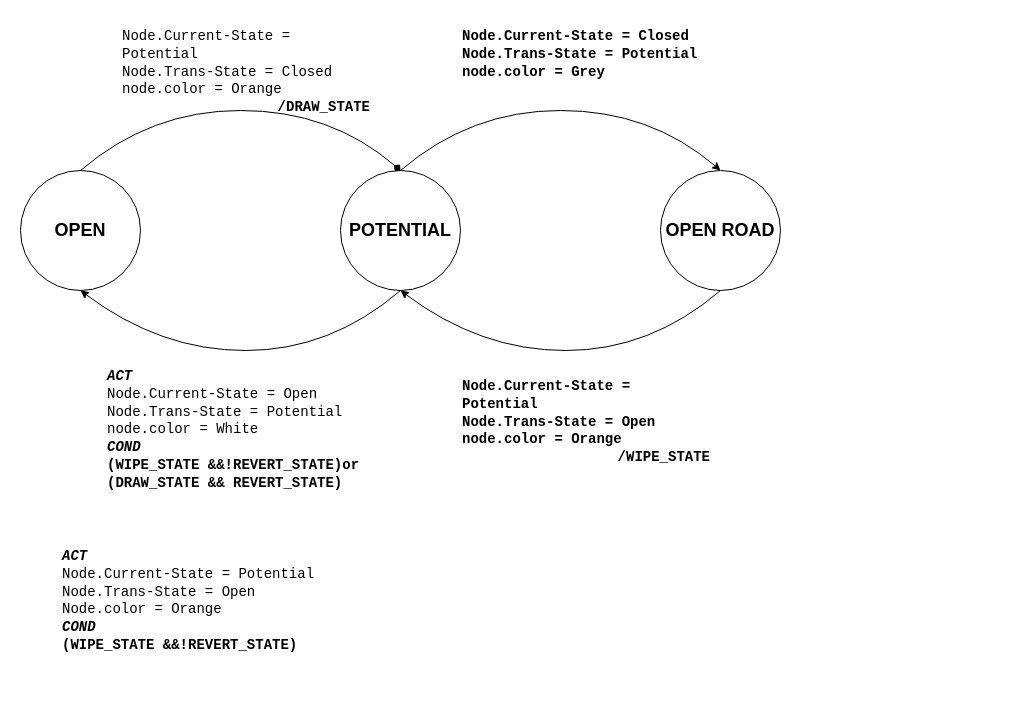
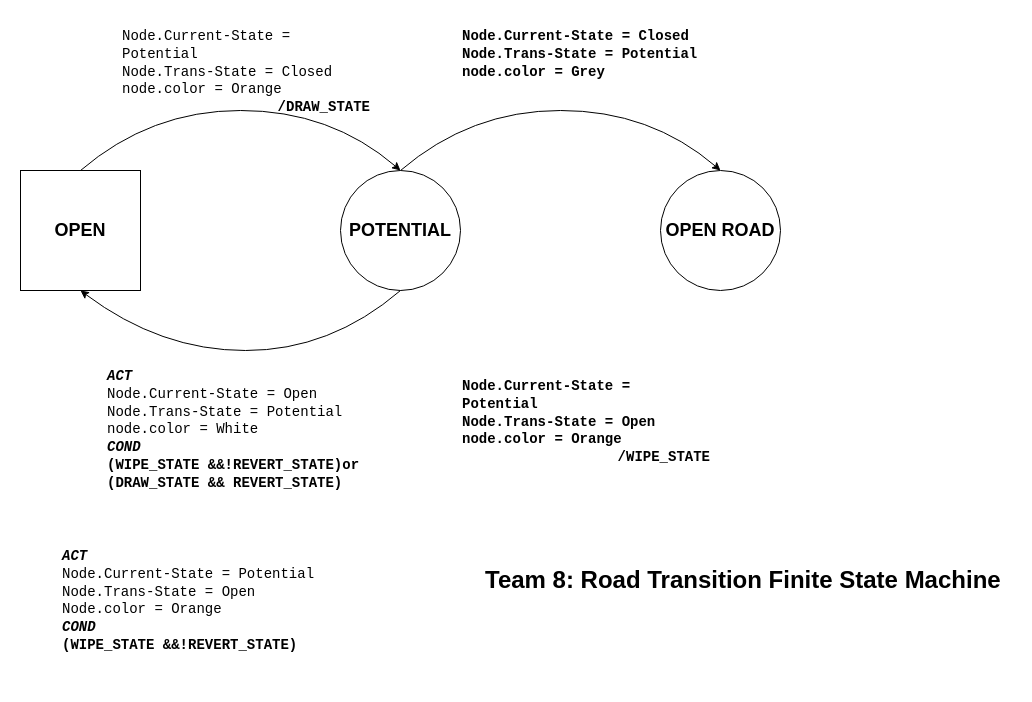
edge "OPEN" -> "POTENTIAL": arrowhead diamond -> classic
node "OPEN": shape ellipse -> rectangle
edge "OPEN ROAD" -> "POTENTIAL": removed
node "Team 8: Road Transition Finite State Machine": added
